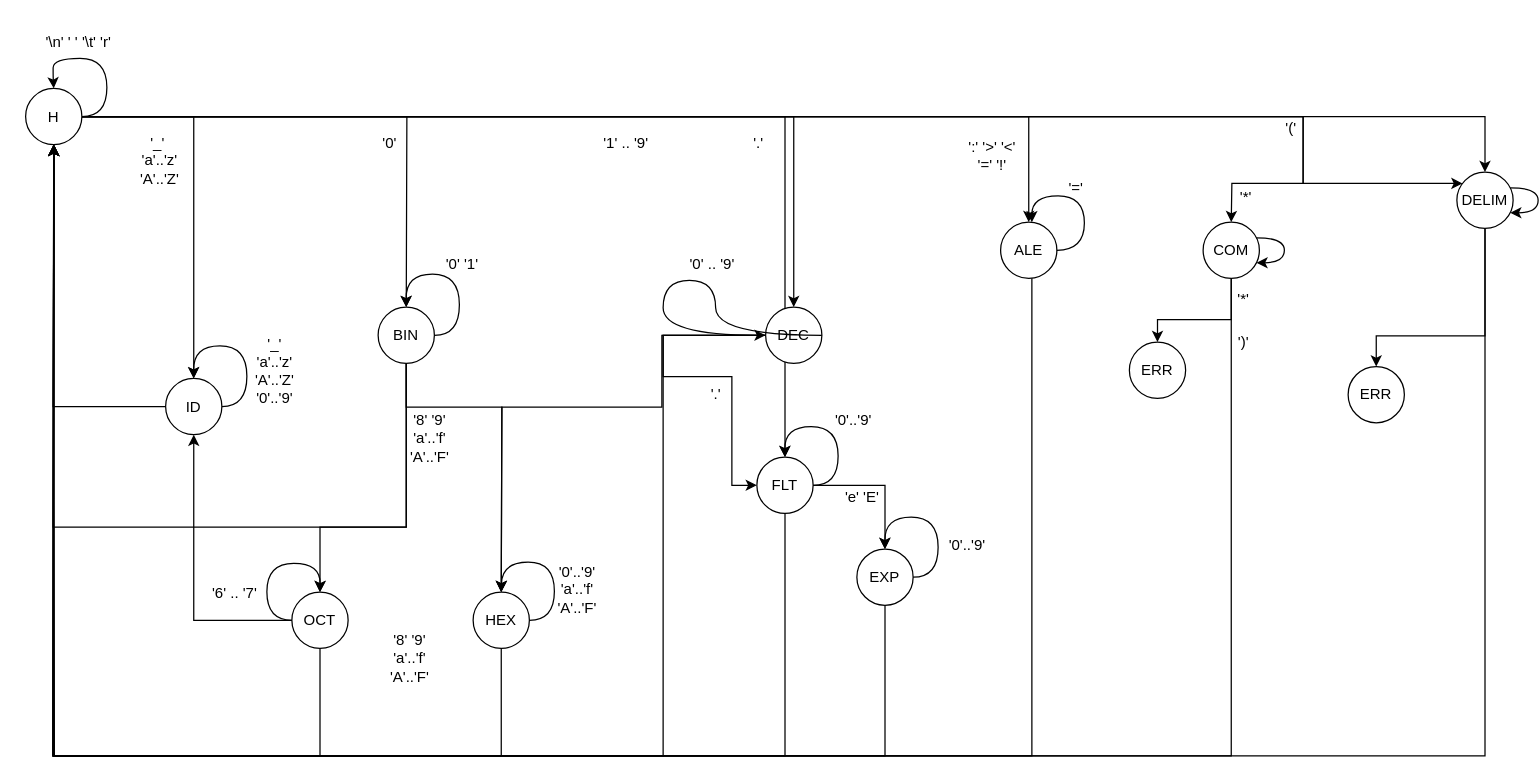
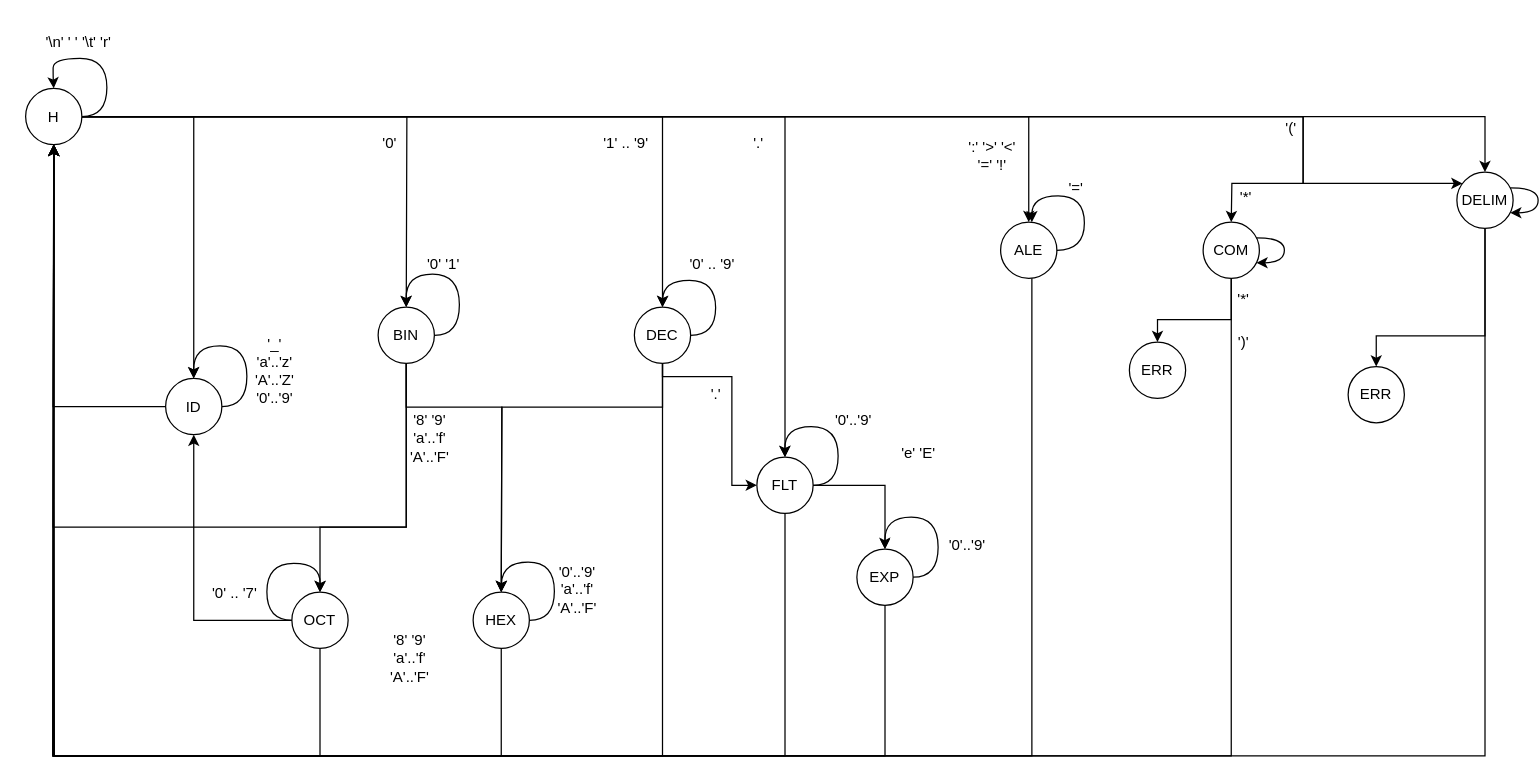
node "'_' 'a'..'z' 'A'..'Z'": removed
node "'0' '1'": moved (462, 264) -> (443, 264)
node "DEC": moved (794, 335) -> (663, 335)
node "'e' 'E'": moved (861, 497) -> (918, 453)
edge "FLT" -> "EXP": arrowhead classic -> open
node "'6' .. '7'": label "'6' .. '7'" -> "'0' .. '7'"
